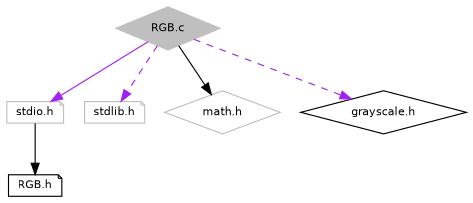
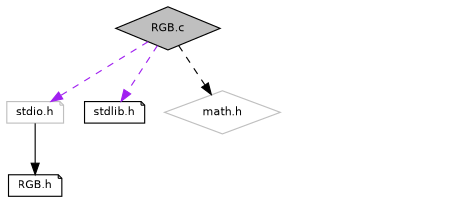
node "RGB.c": color grey75 -> black
edge "RGB.c" -> "math.h": style solid -> dashed
edge "RGB.c" -> "stdio.h": style solid -> dashed
node "stdlib.h": color grey75 -> black
node "grayscale.h": removed
